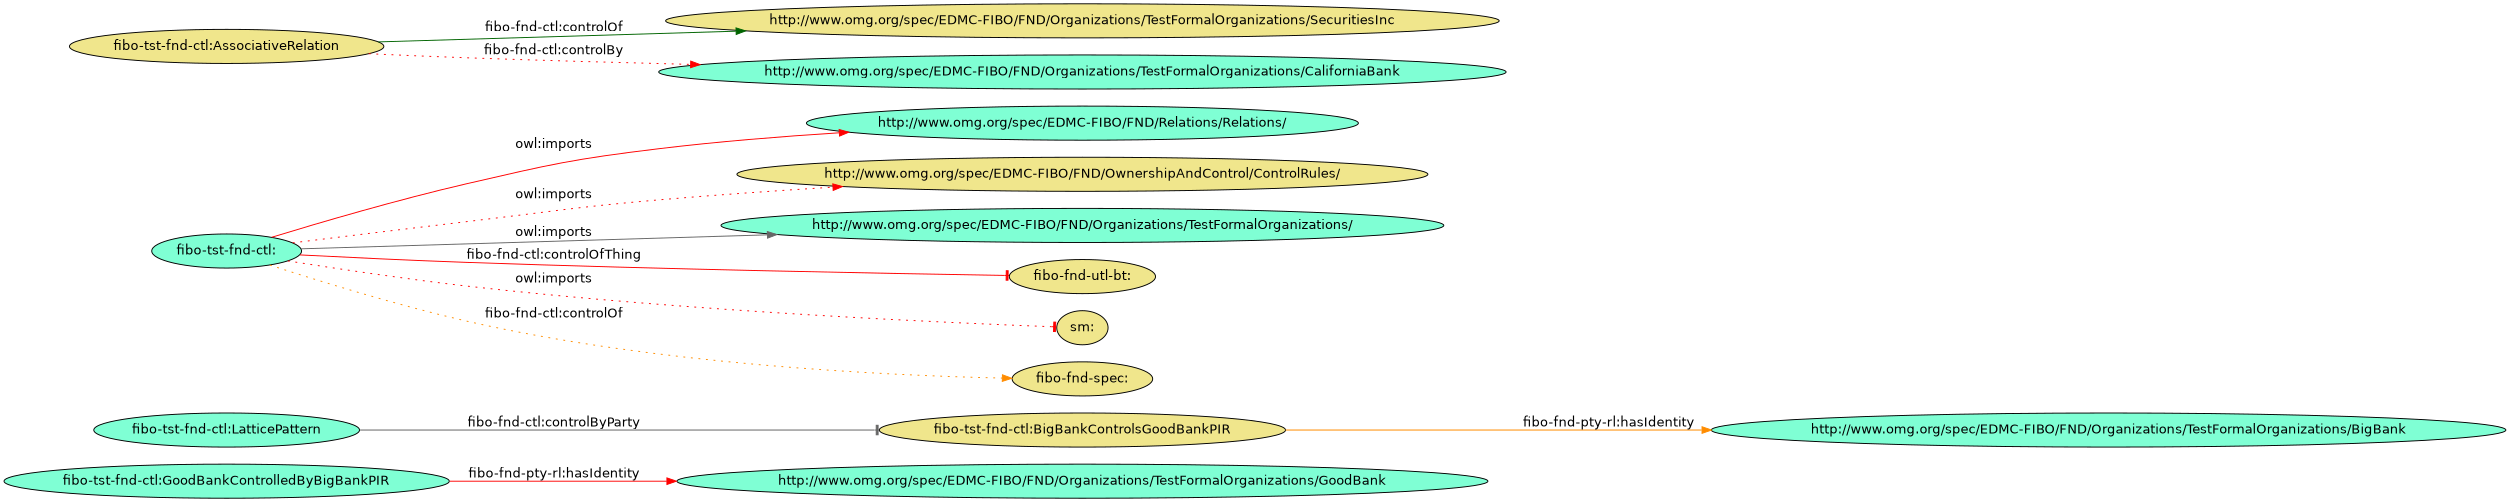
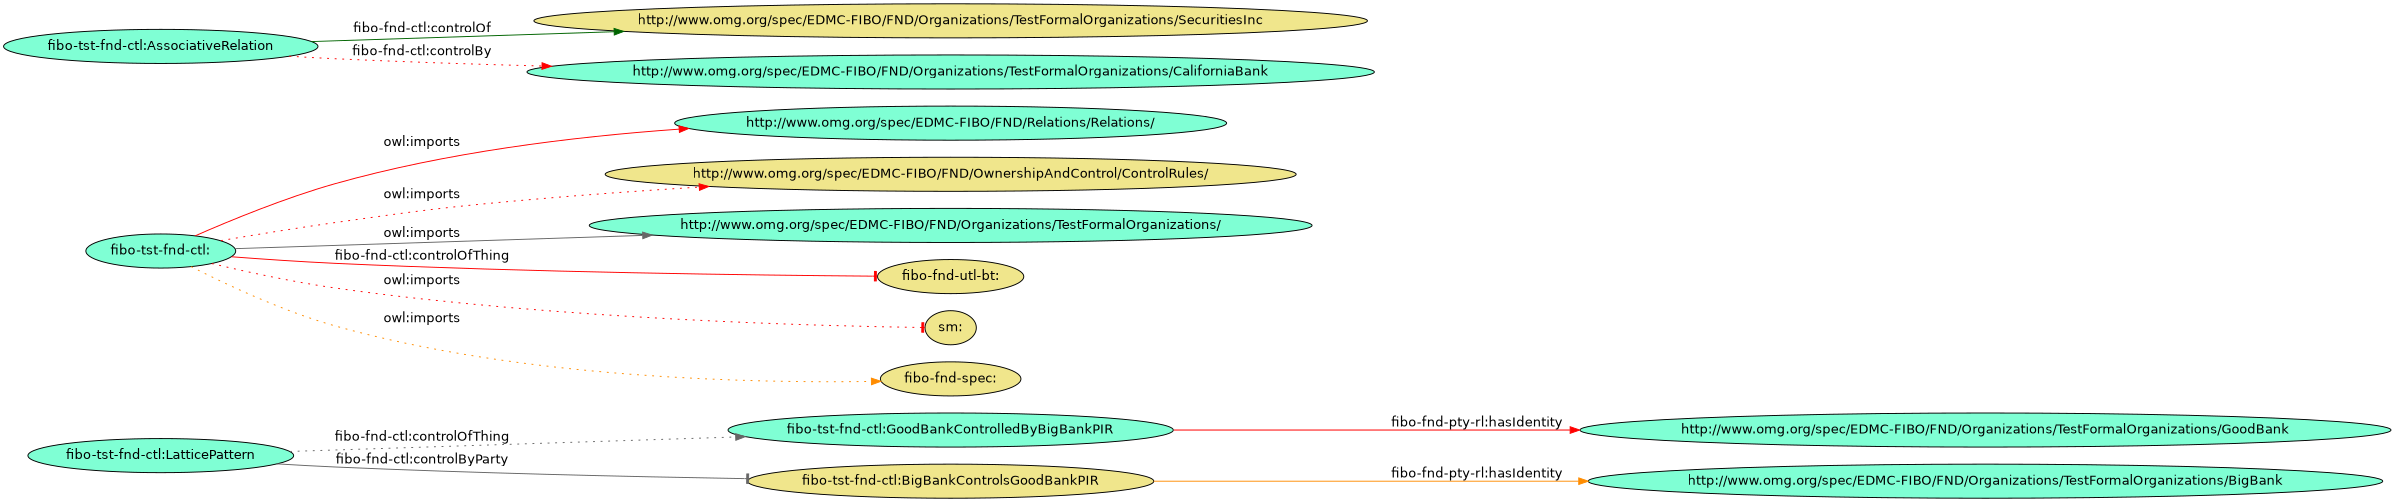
node "fibo-tst-fnd-ctl:AssociativeRelation": fillcolor khaki -> aquamarine
edge "fibo-tst-fnd-ctl:" -> "fibo-fnd-spec:": label "fibo-fnd-ctl:controlOf" -> "owl:imports"
edge "fibo-tst-fnd-ctl:LatticePattern" -> "fibo-tst-fnd-ctl:GoodBankControlledByBigBankPIR": added, label "fibo-fnd-ctl:controlOfThing"
